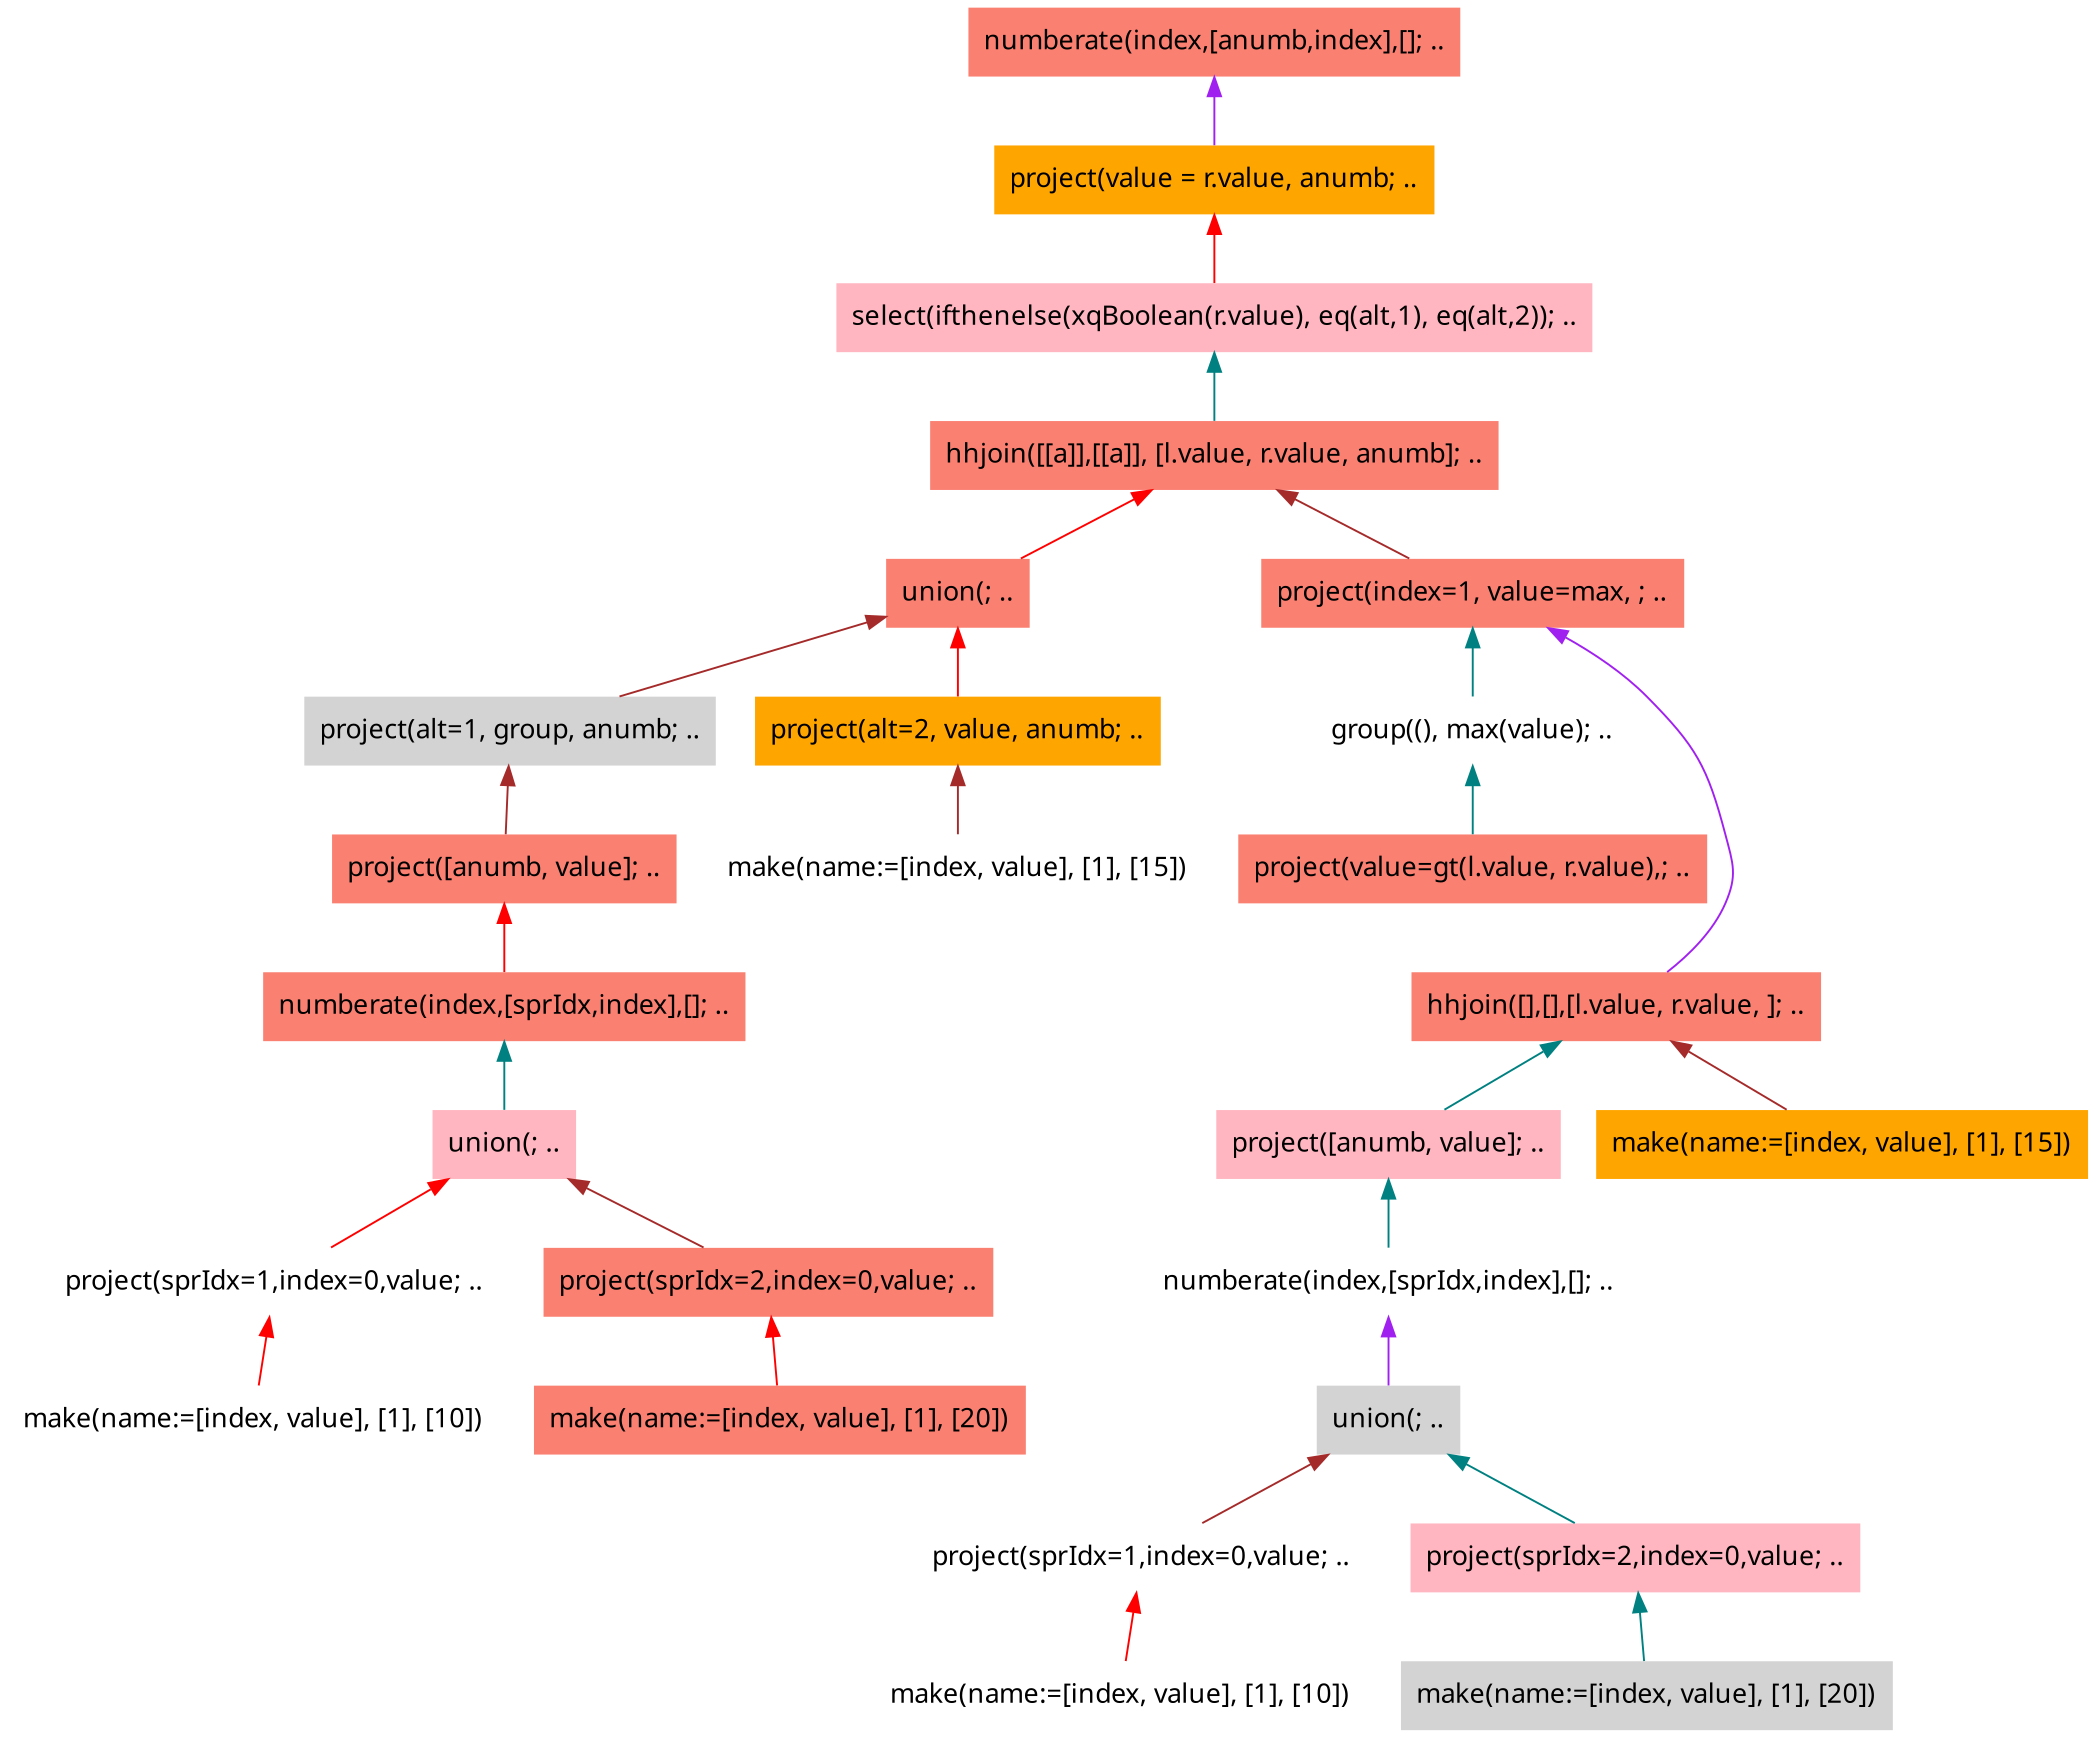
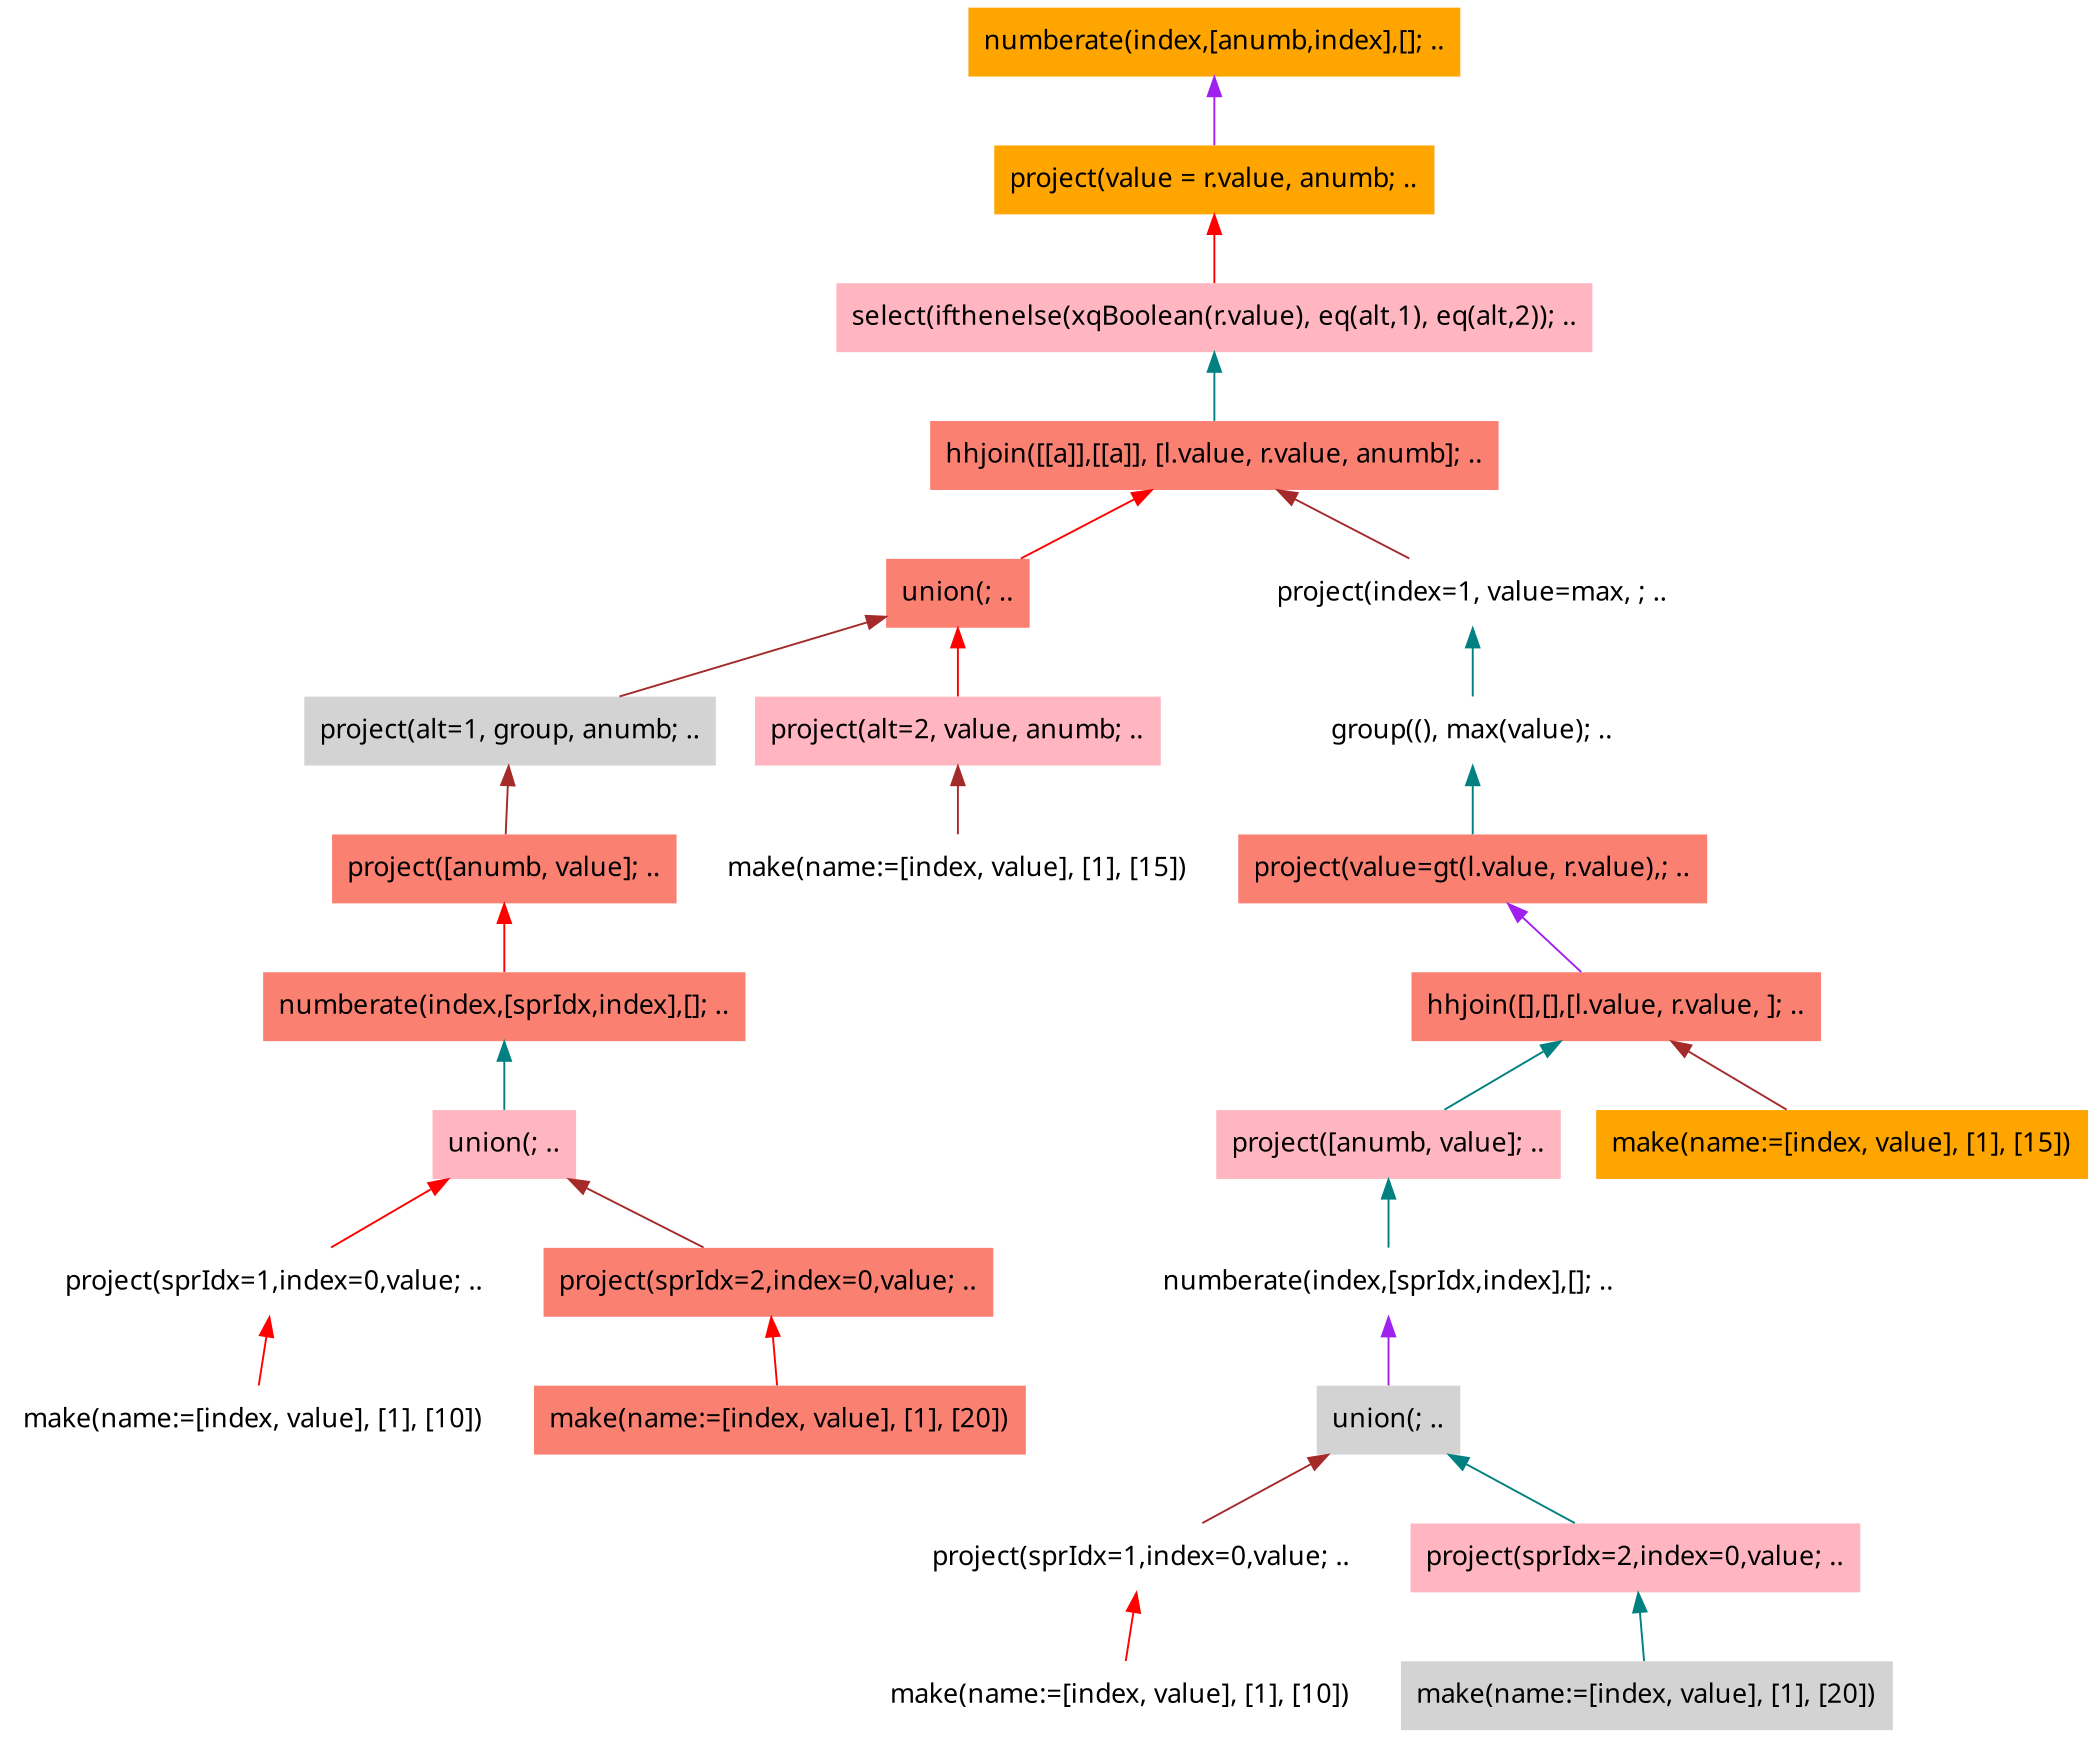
node "numberate(index,[anumb,index],[]; ..": fillcolor salmon -> orange
node "project(index=1, value=max, ; ..": fillcolor salmon -> white
node "project(alt=2, value, anumb; ..": fillcolor orange -> lightpink
edge "project(index=1, value=max, ; .." -- "hhjoin([],[],[l.value, r.value, ]; ..": now "project(value=gt(l.value, r.value),; .." -- "hhjoin([],[],[l.value, r.value, ]; .."
